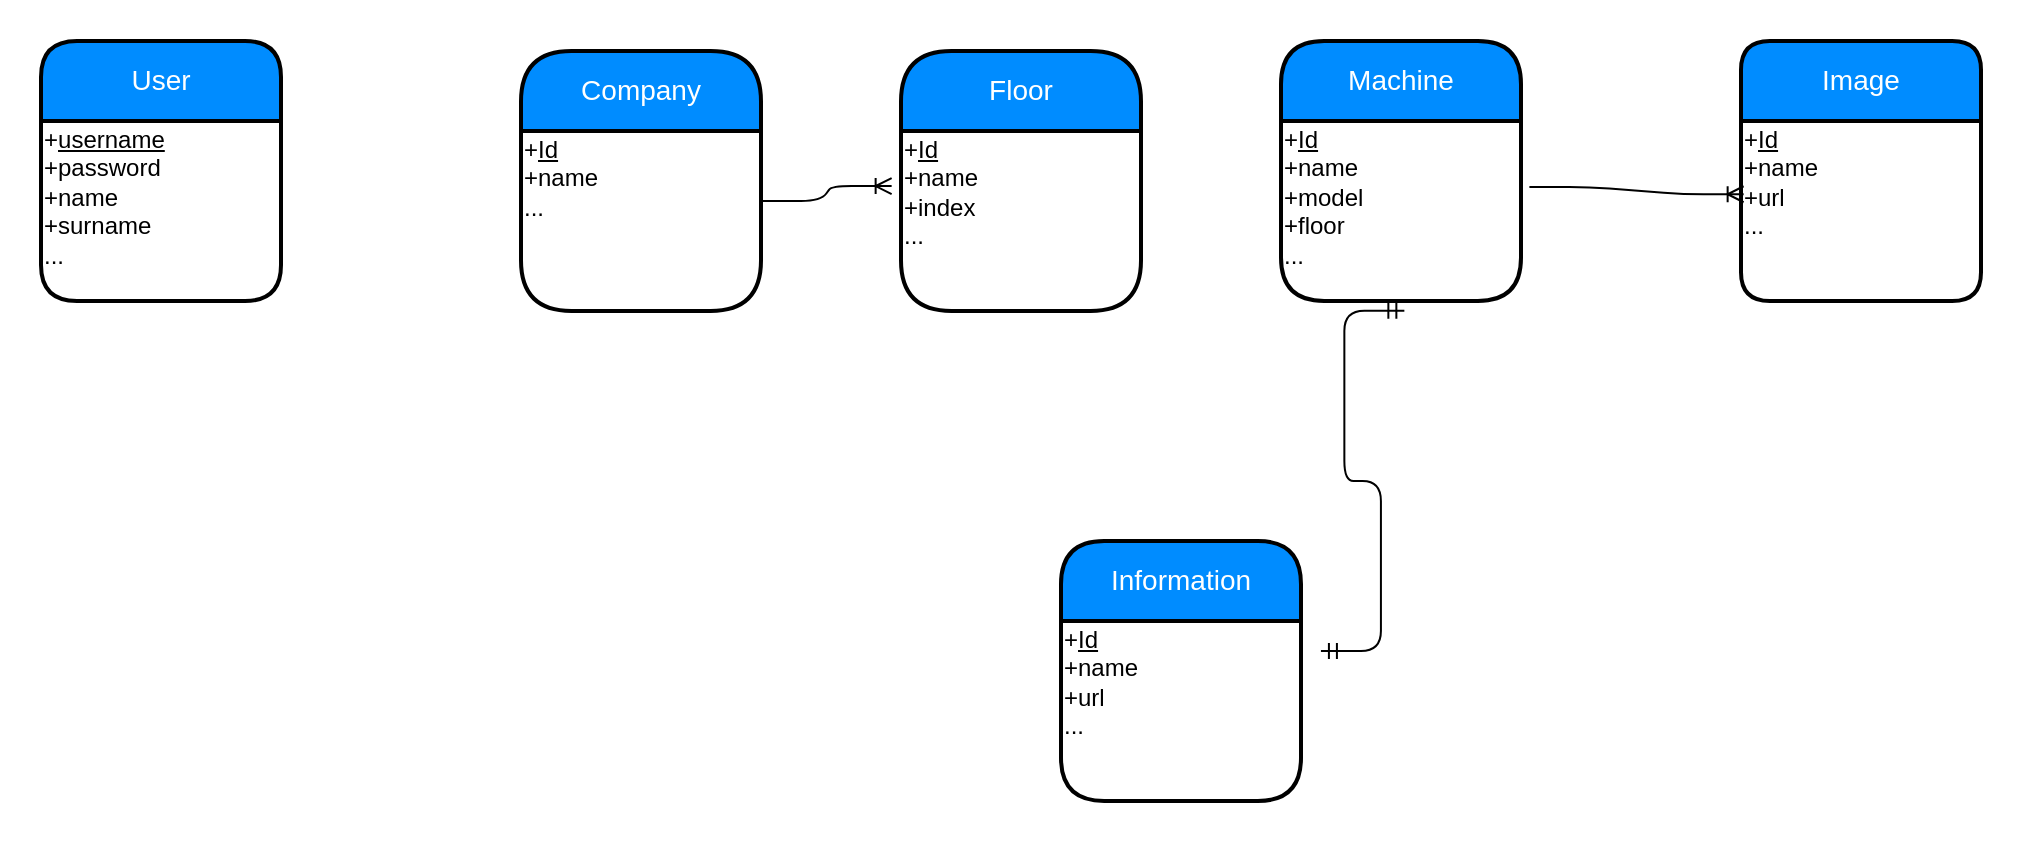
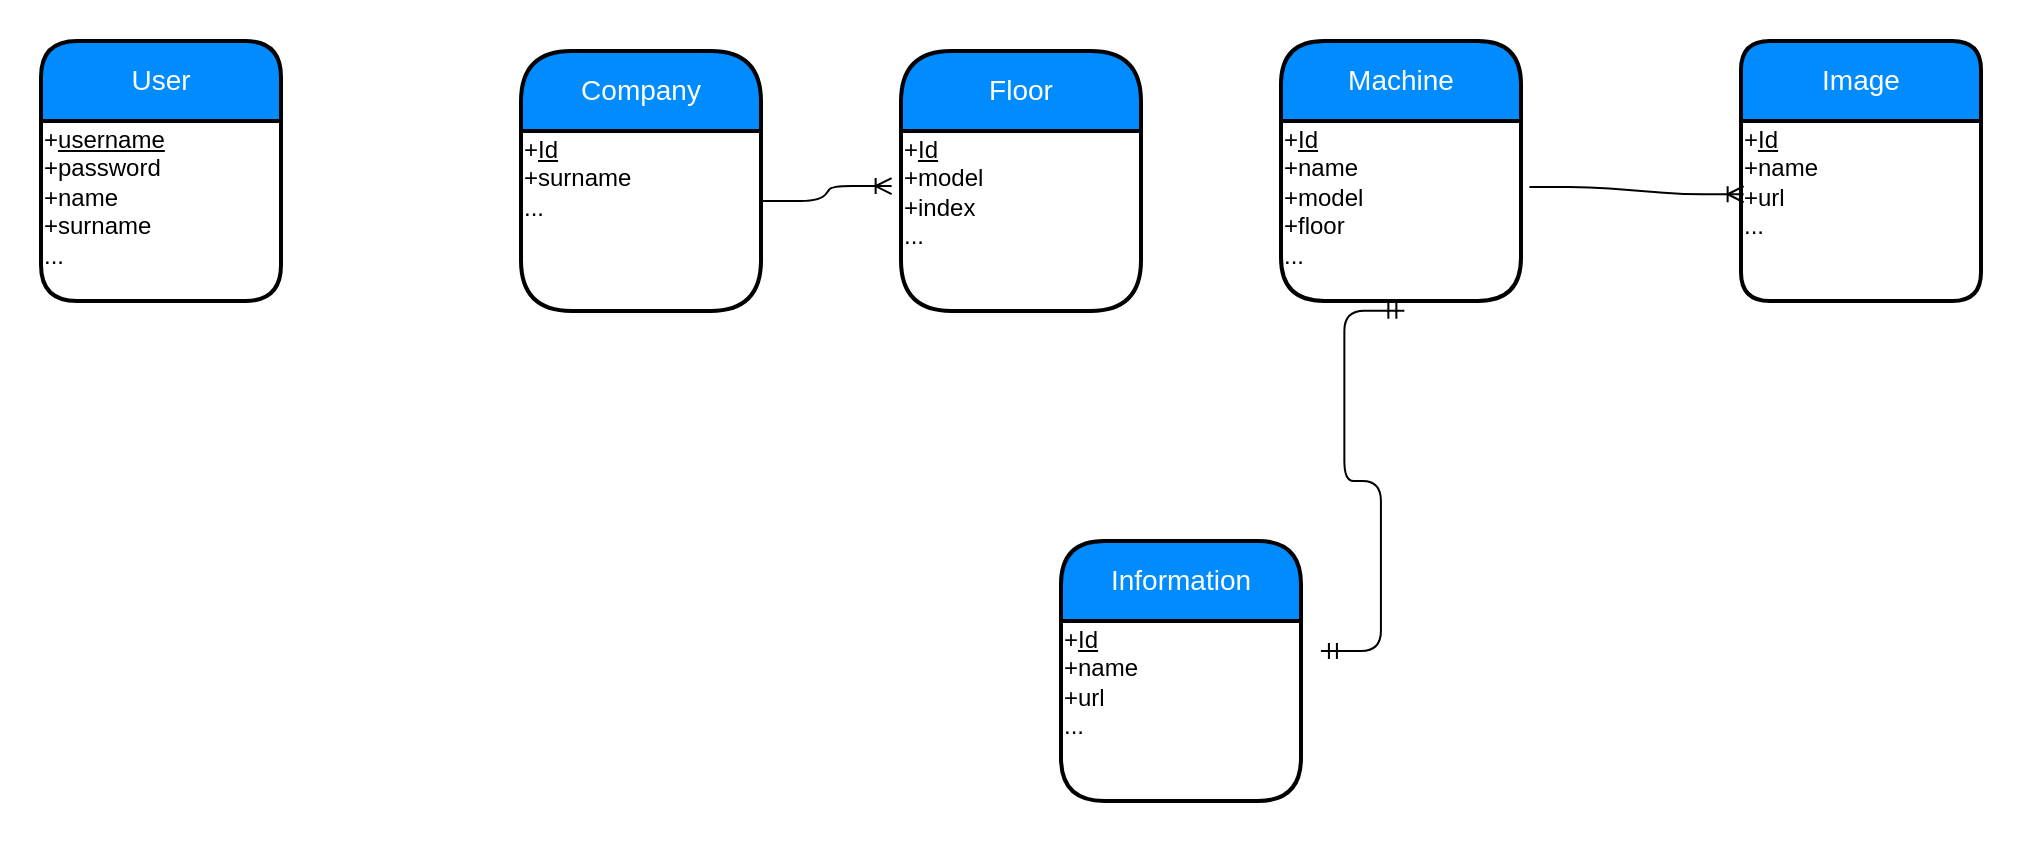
node "+Id +name ...": label "+Id +name ..." -> "+Id +surname ..."
node "+Id +name +index ...": label "+Id +name +index ..." -> "+Id +model +index ..."
